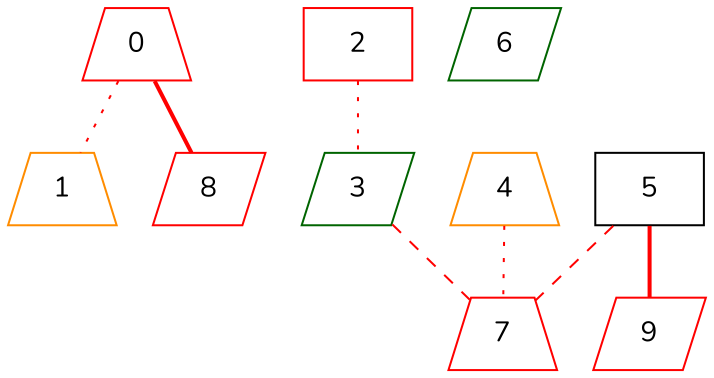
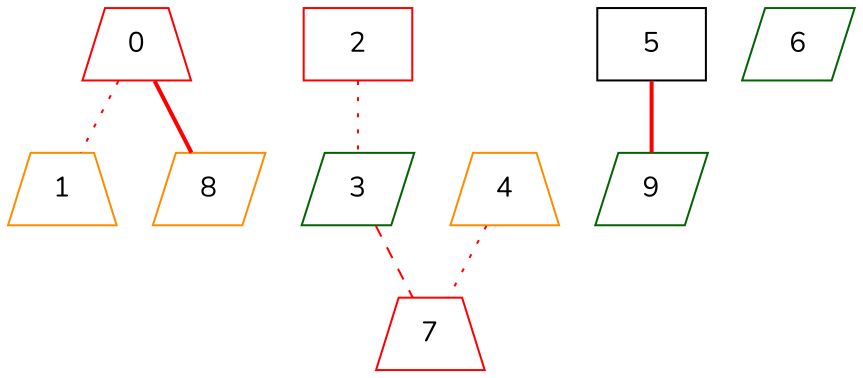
node "8": color red -> darkorange
edge "5" -- "7": removed
node "9": color red -> darkgreen
